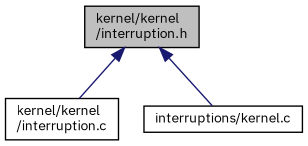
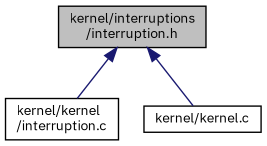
node "kernel/kernel /interruption.h": label "kernel/kernel /interruption.h" -> "kernel/interruptions /interruption.h"
node "interruptions/kernel.c": label "interruptions/kernel.c" -> "kernel/kernel.c"
